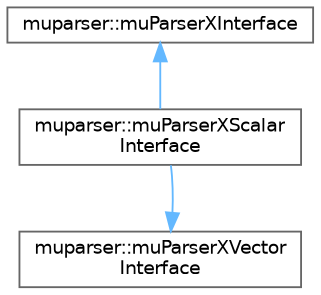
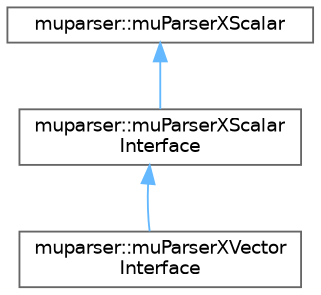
node "muparser::muParserXInterface": label "muparser::muParserXInterface" -> "muparser::muParserXScalar"
edge "muparser::muParserXScalar Interface" -> "muparser::muParserXVector Interface": reversed
